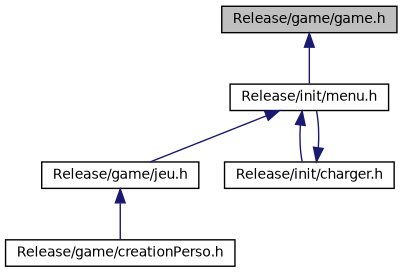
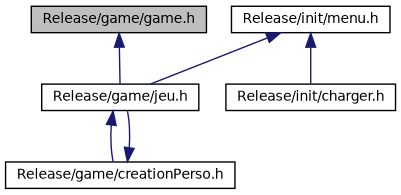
edge "Release/init/menu.h" -> "Release/game/game.h": now "Release/game/jeu.h" -> "Release/game/game.h"
edge "Release/game/jeu.h" -> "Release/game/creationPerso.h": added
edge "Release/init/menu.h" -> "Release/init/charger.h": removed
